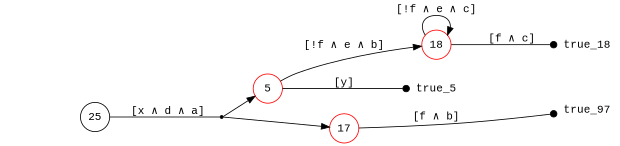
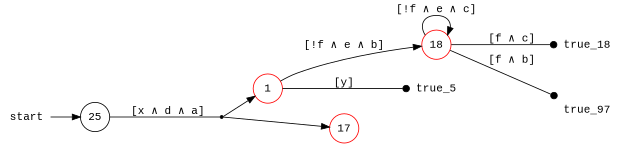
node "5": label "5" -> "1"
node "start": added
edge "17" -> "true_97": now "18" -> "true_97"
